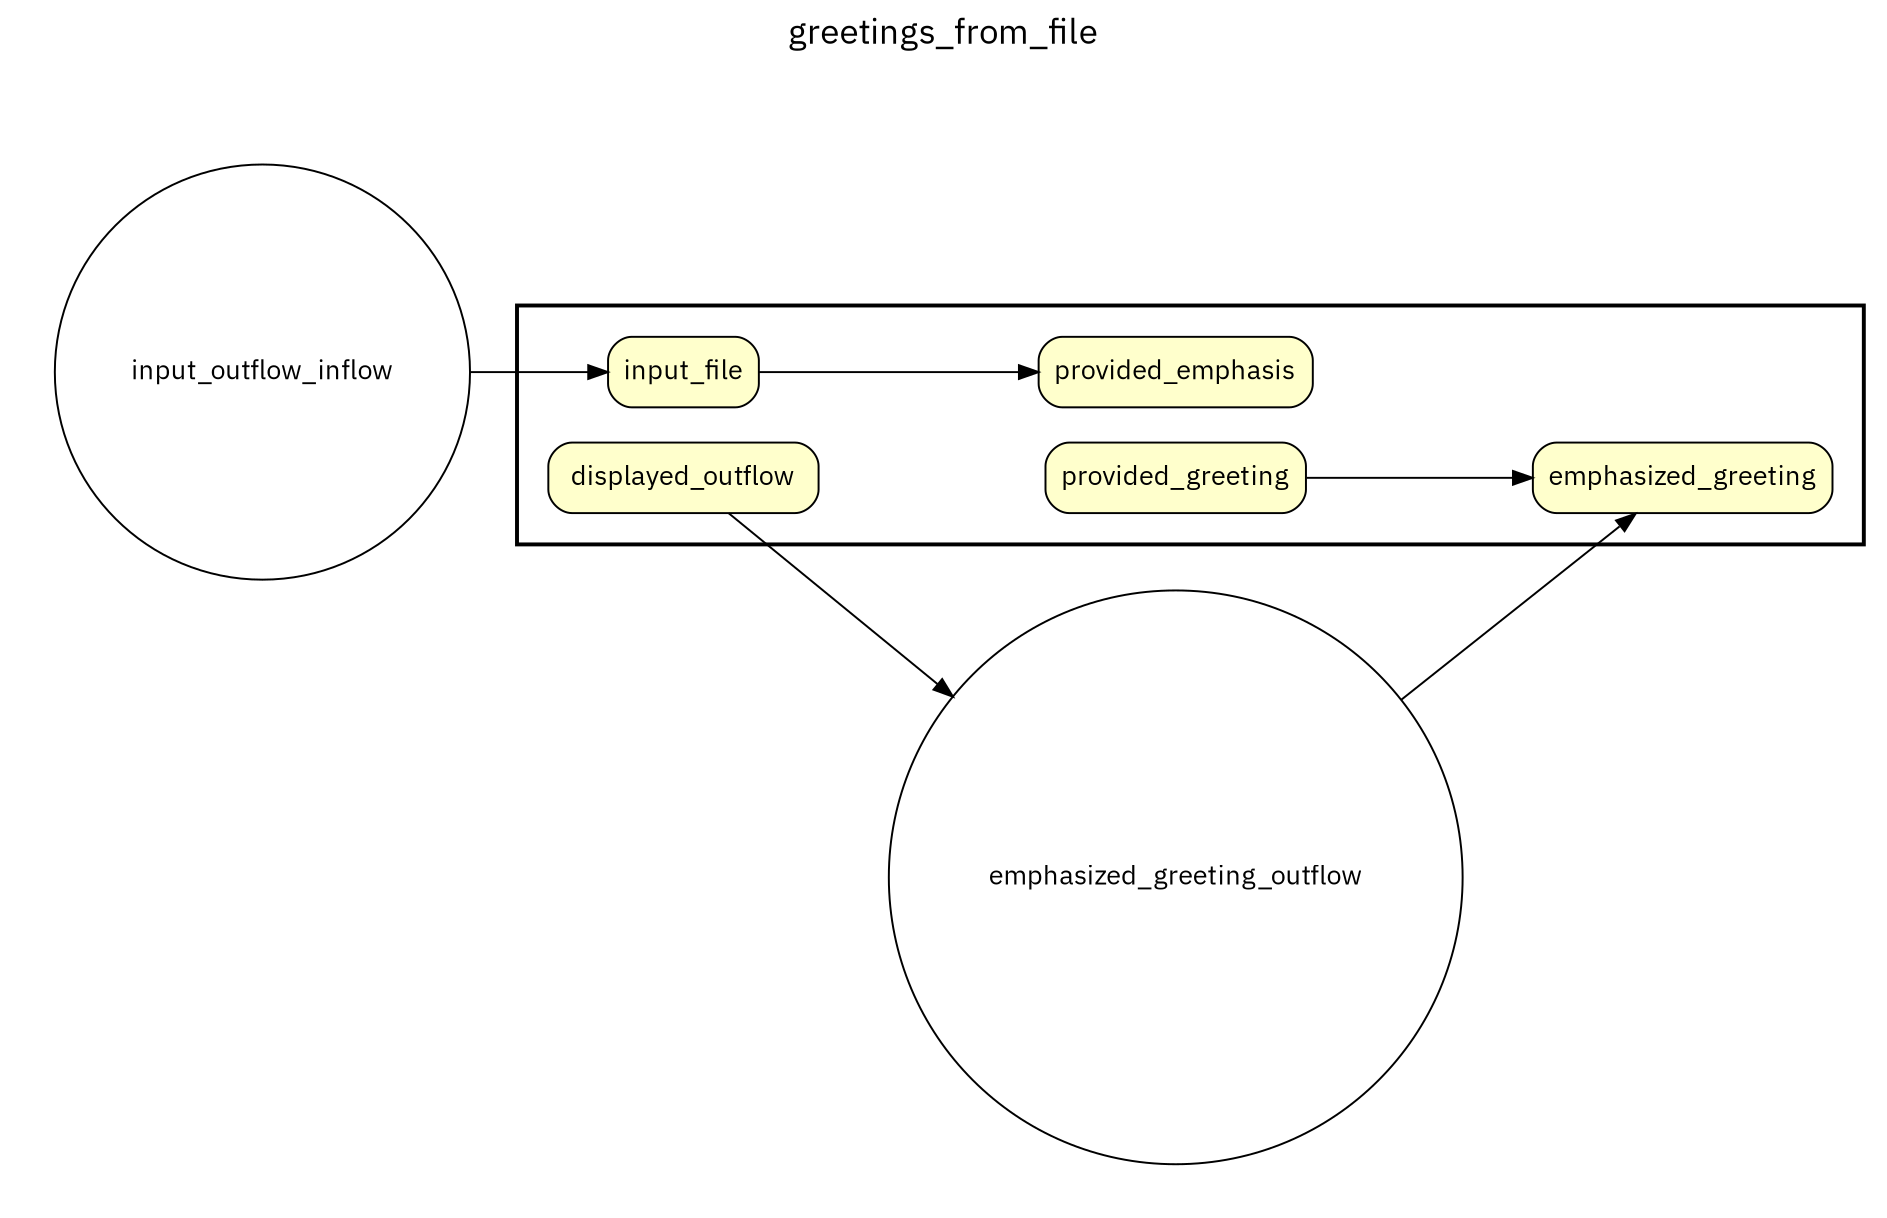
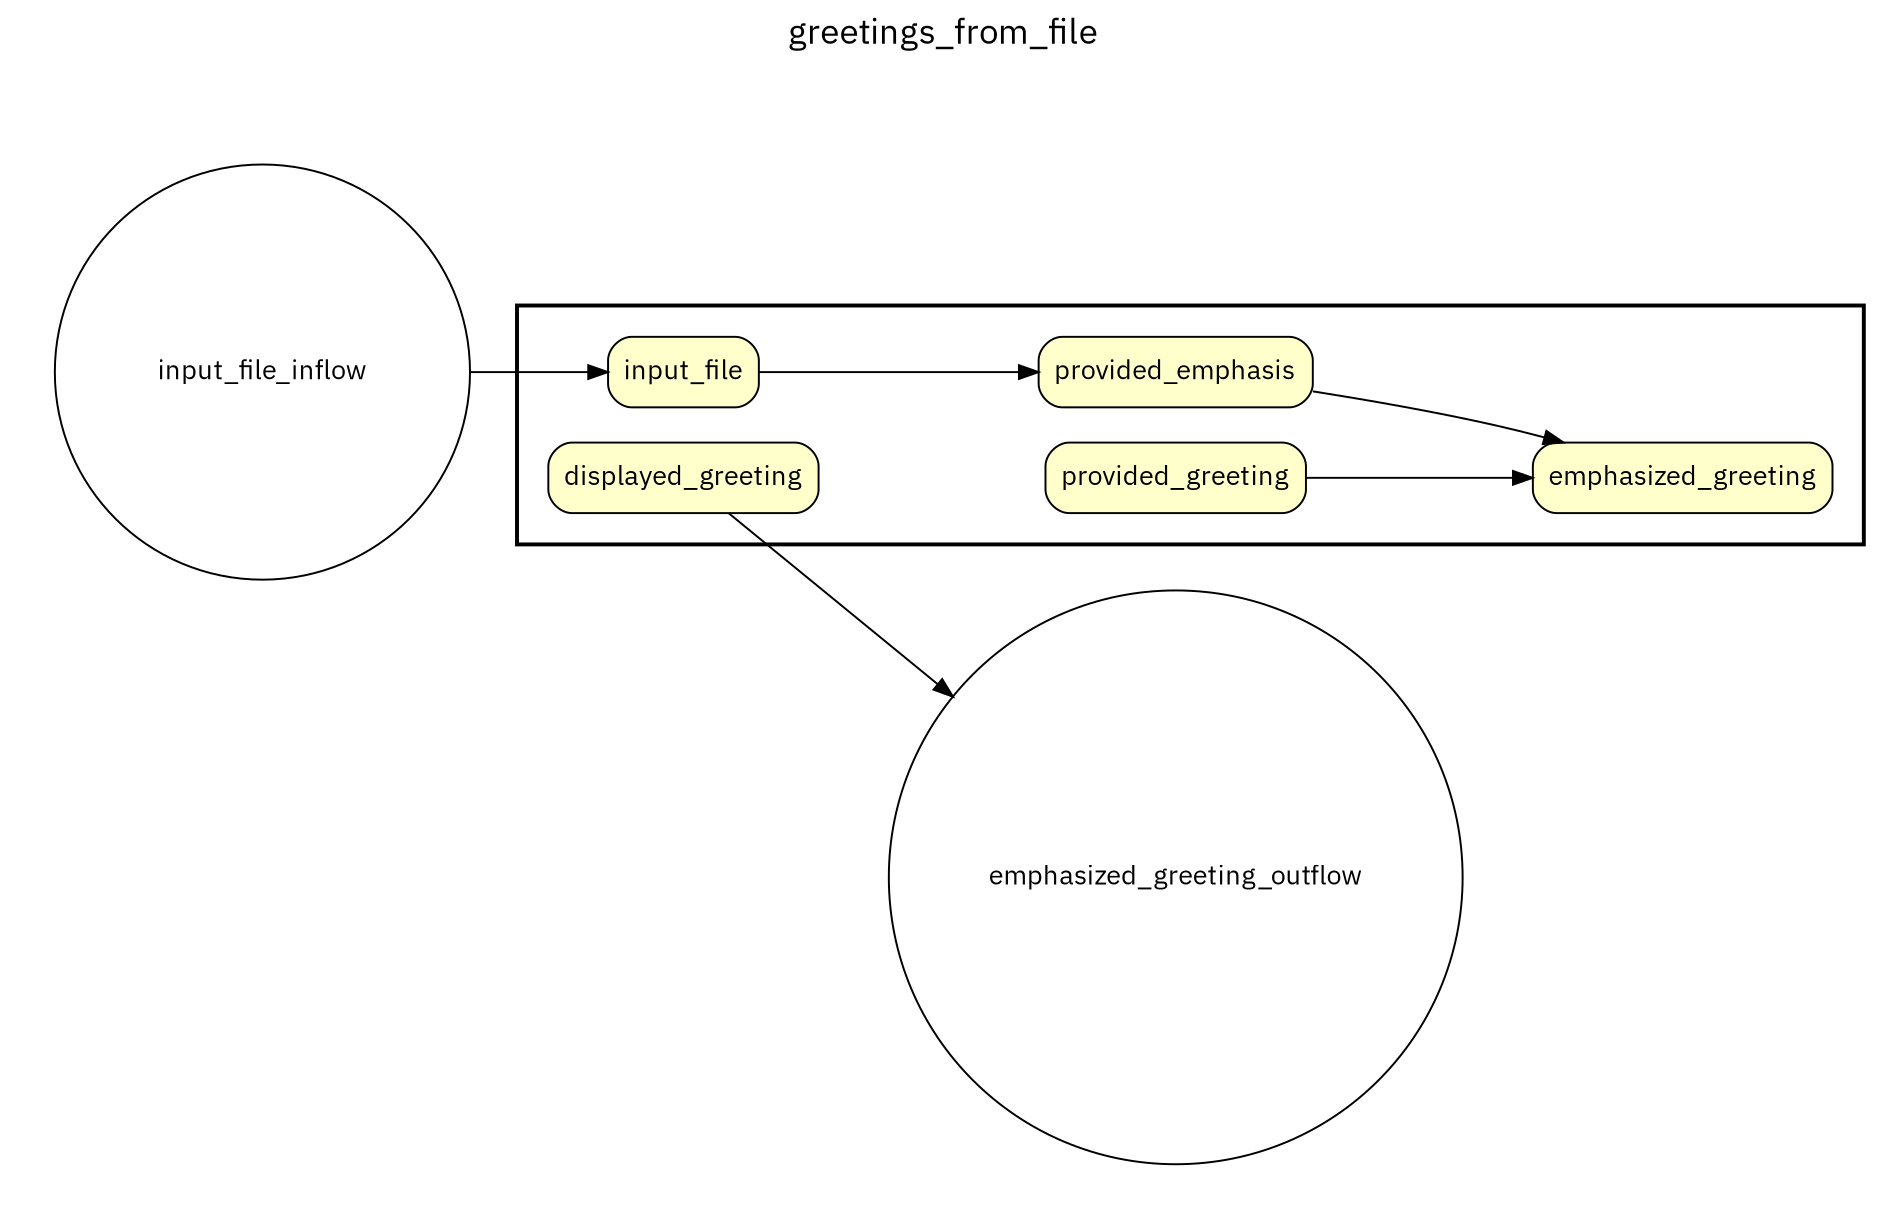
node "input_outflow_inflow": label "input_outflow_inflow" -> "input_file_inflow"
node "displayed_outflow": label "displayed_outflow" -> "displayed_greeting"
edge "emphasized_greeting_outflow" -> "emphasized_greeting": now "provided_emphasis" -> "emphasized_greeting"
